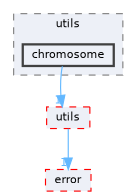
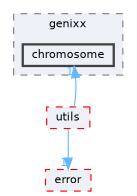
cluster "utils": label "utils" -> "genixx"
edge "chromosome" -> "utils": reversed
